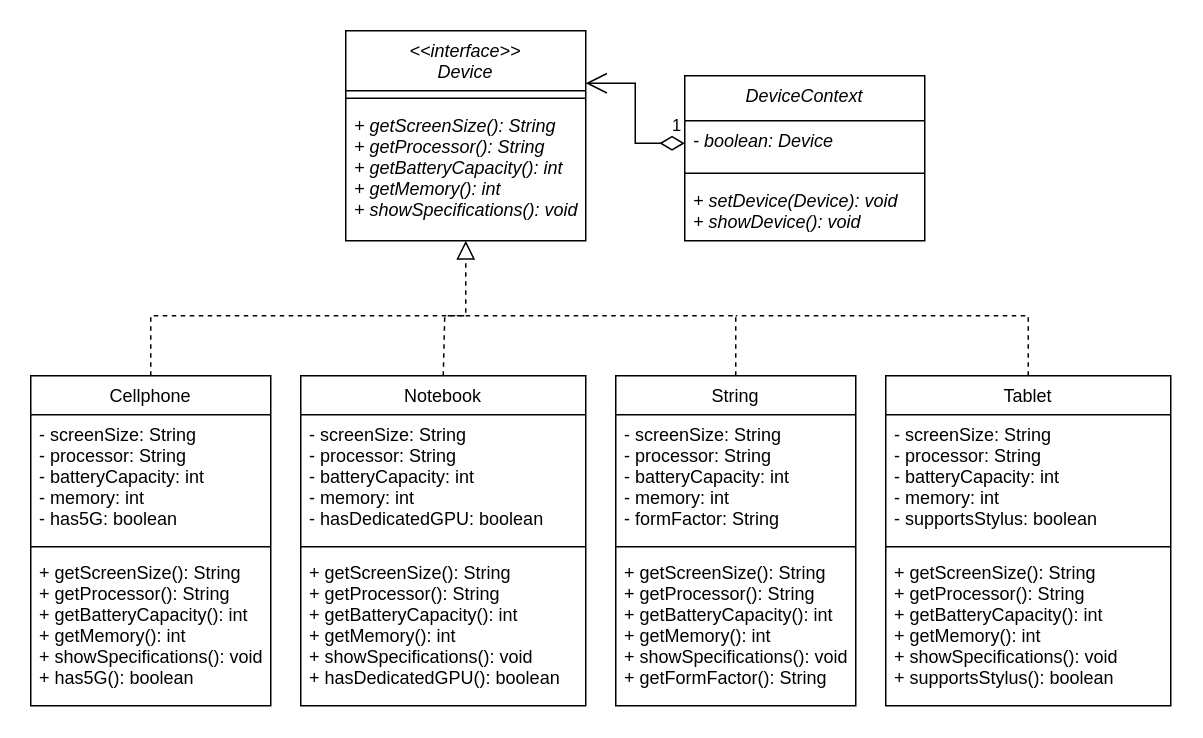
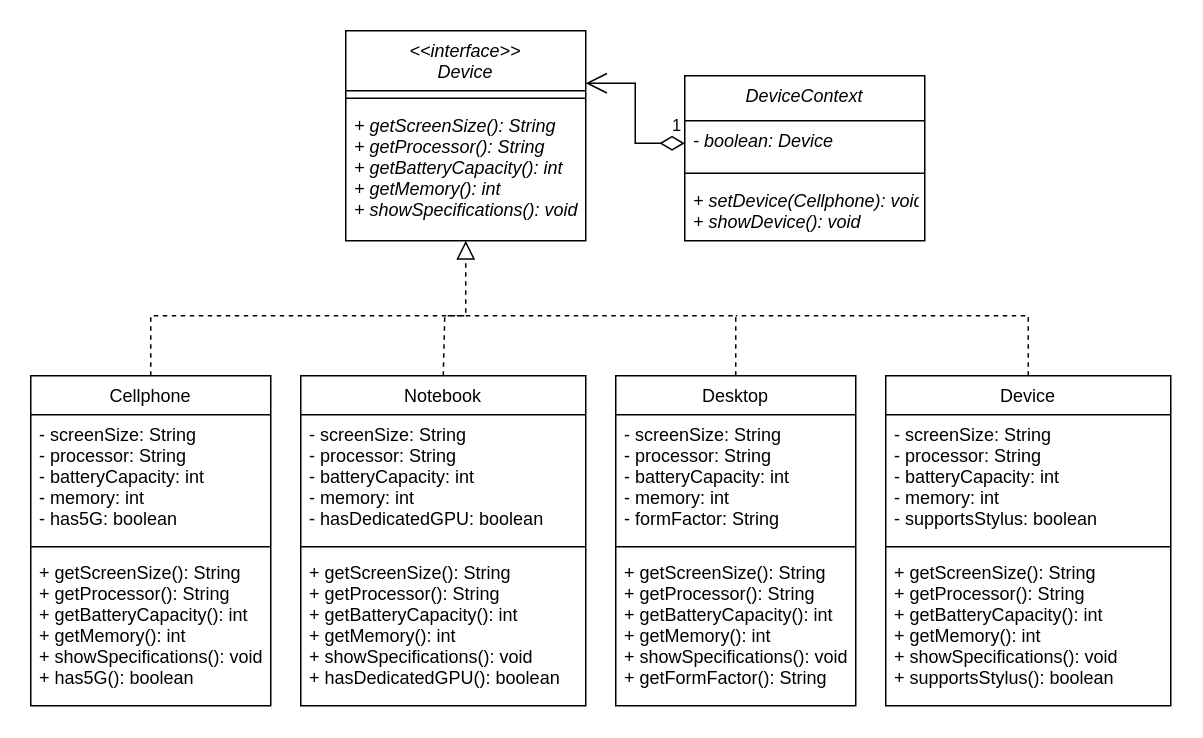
node "+ setDevice(Device): void + showDevice(): void": label "+ setDevice(Device): void + showDevice(): void" -> "+ setDevice(Cellphone): void + showDevice(): void"
node "String": label "String" -> "Desktop"
node "Tablet": label "Tablet" -> "Device"
